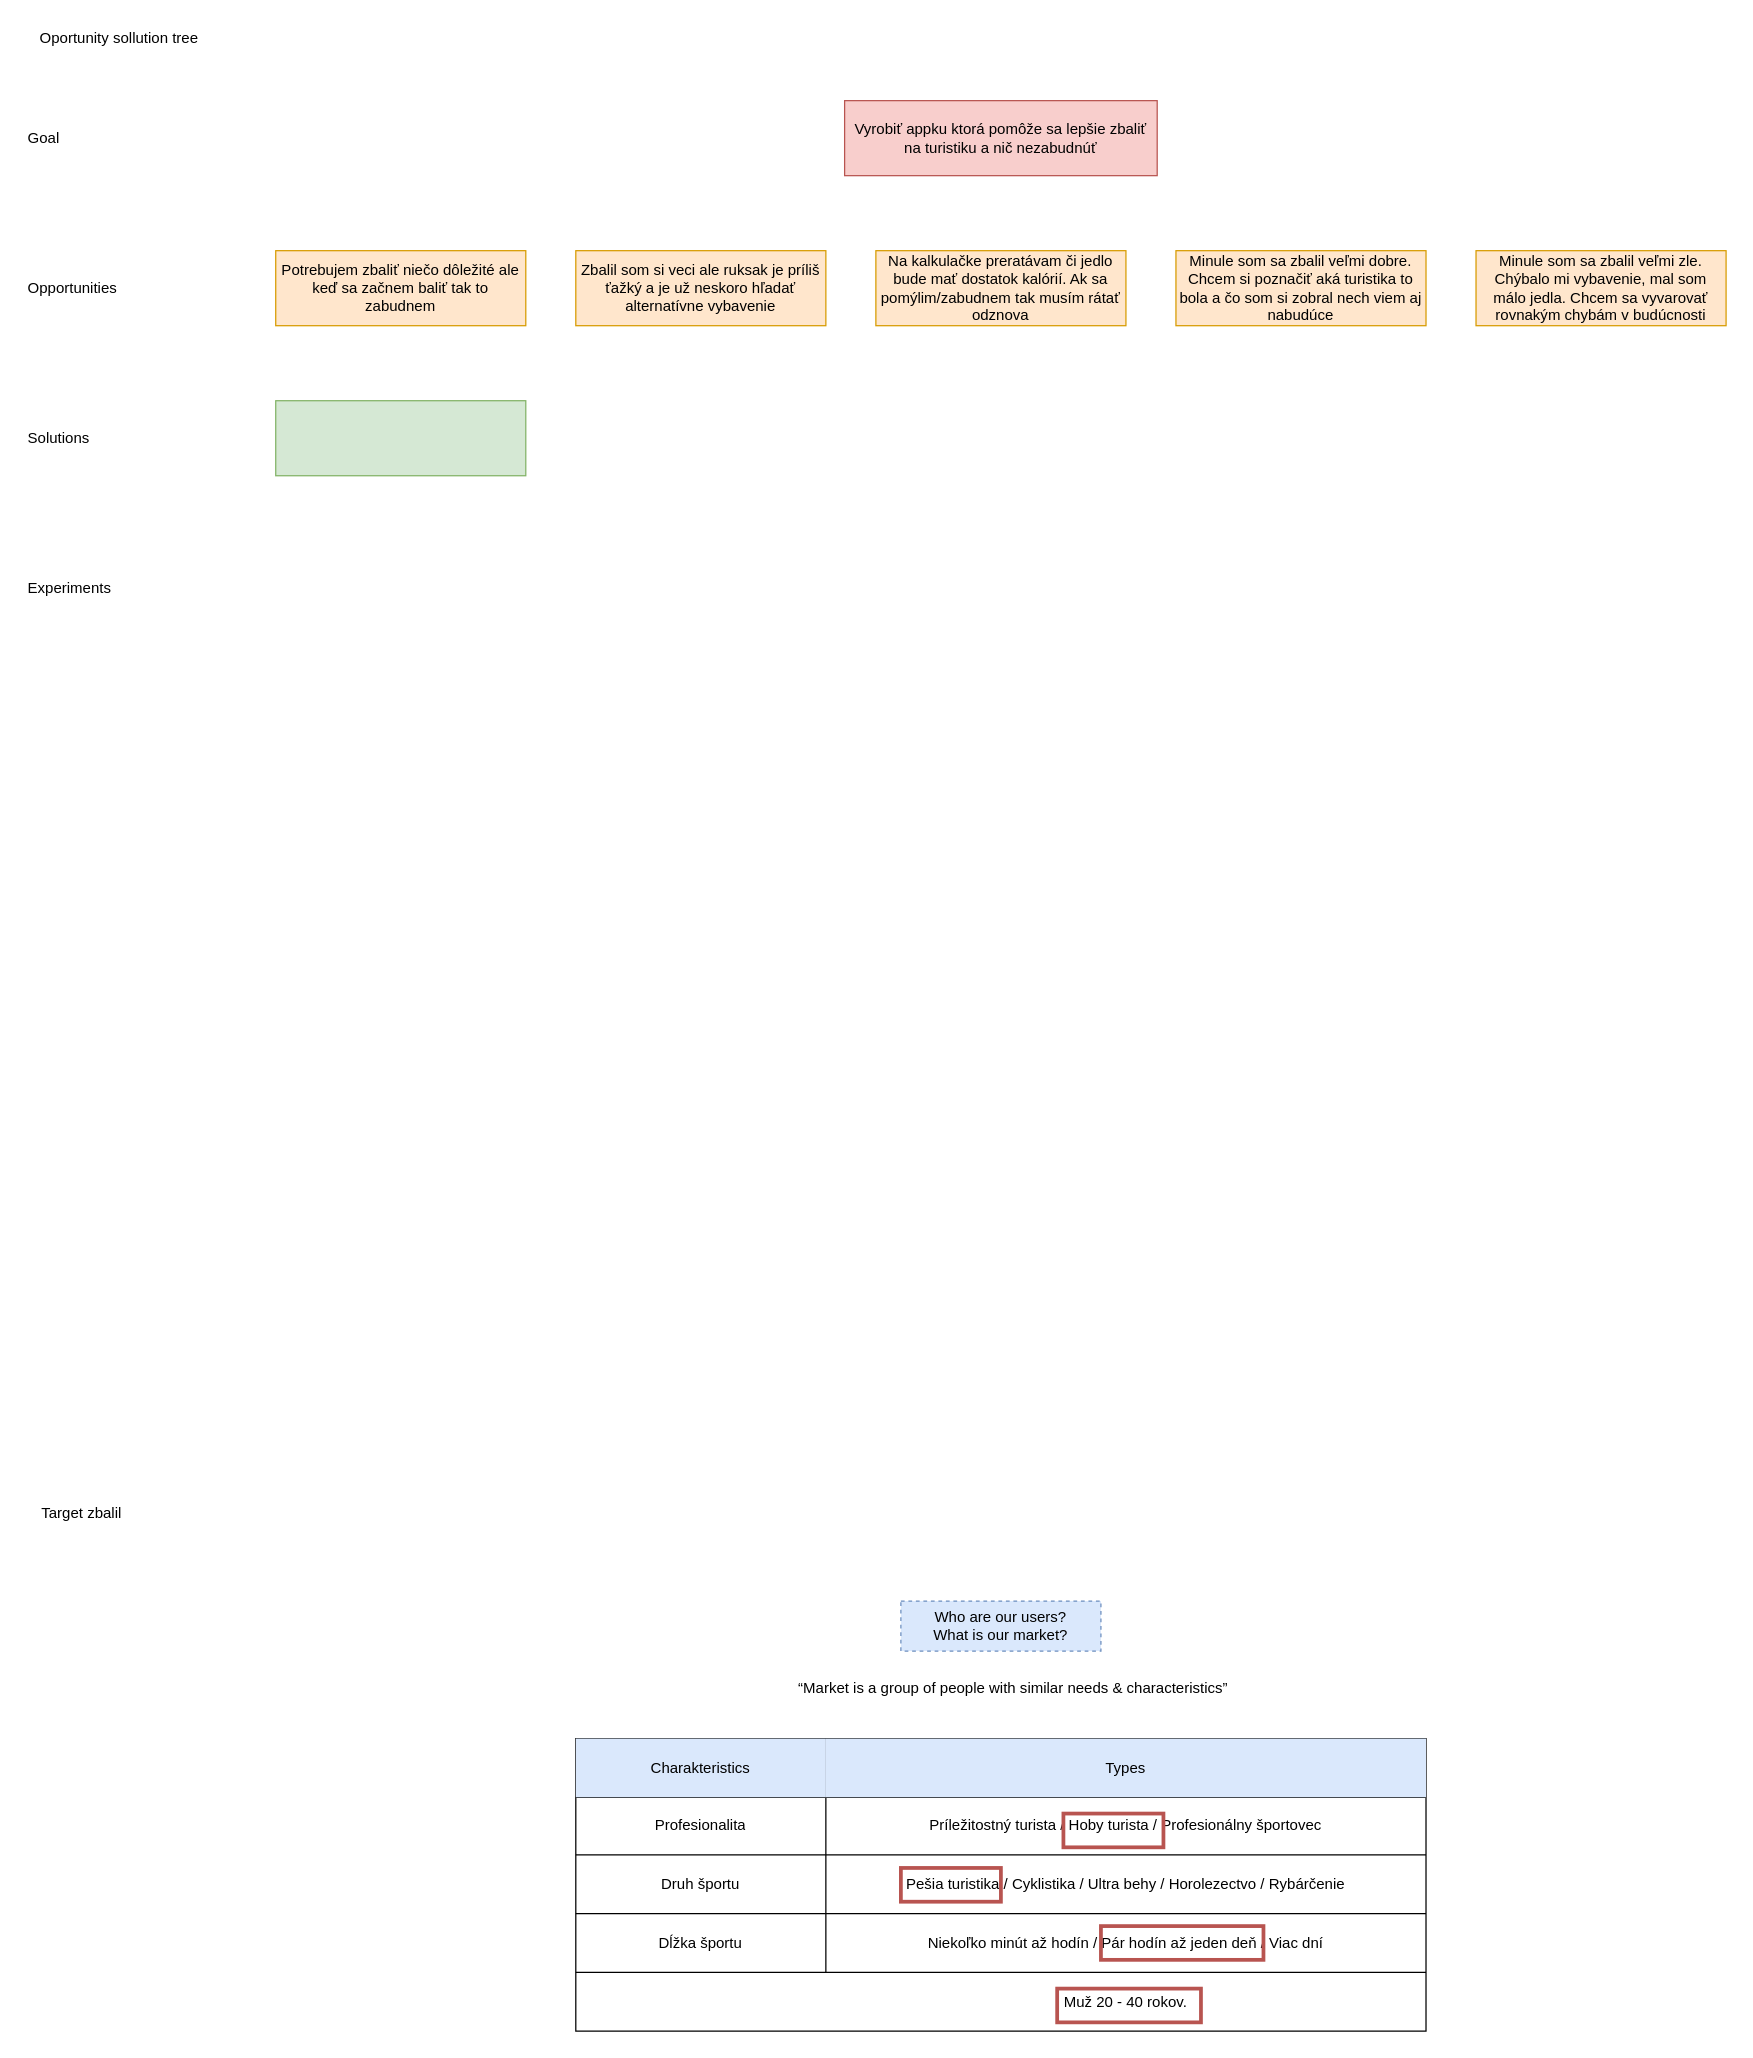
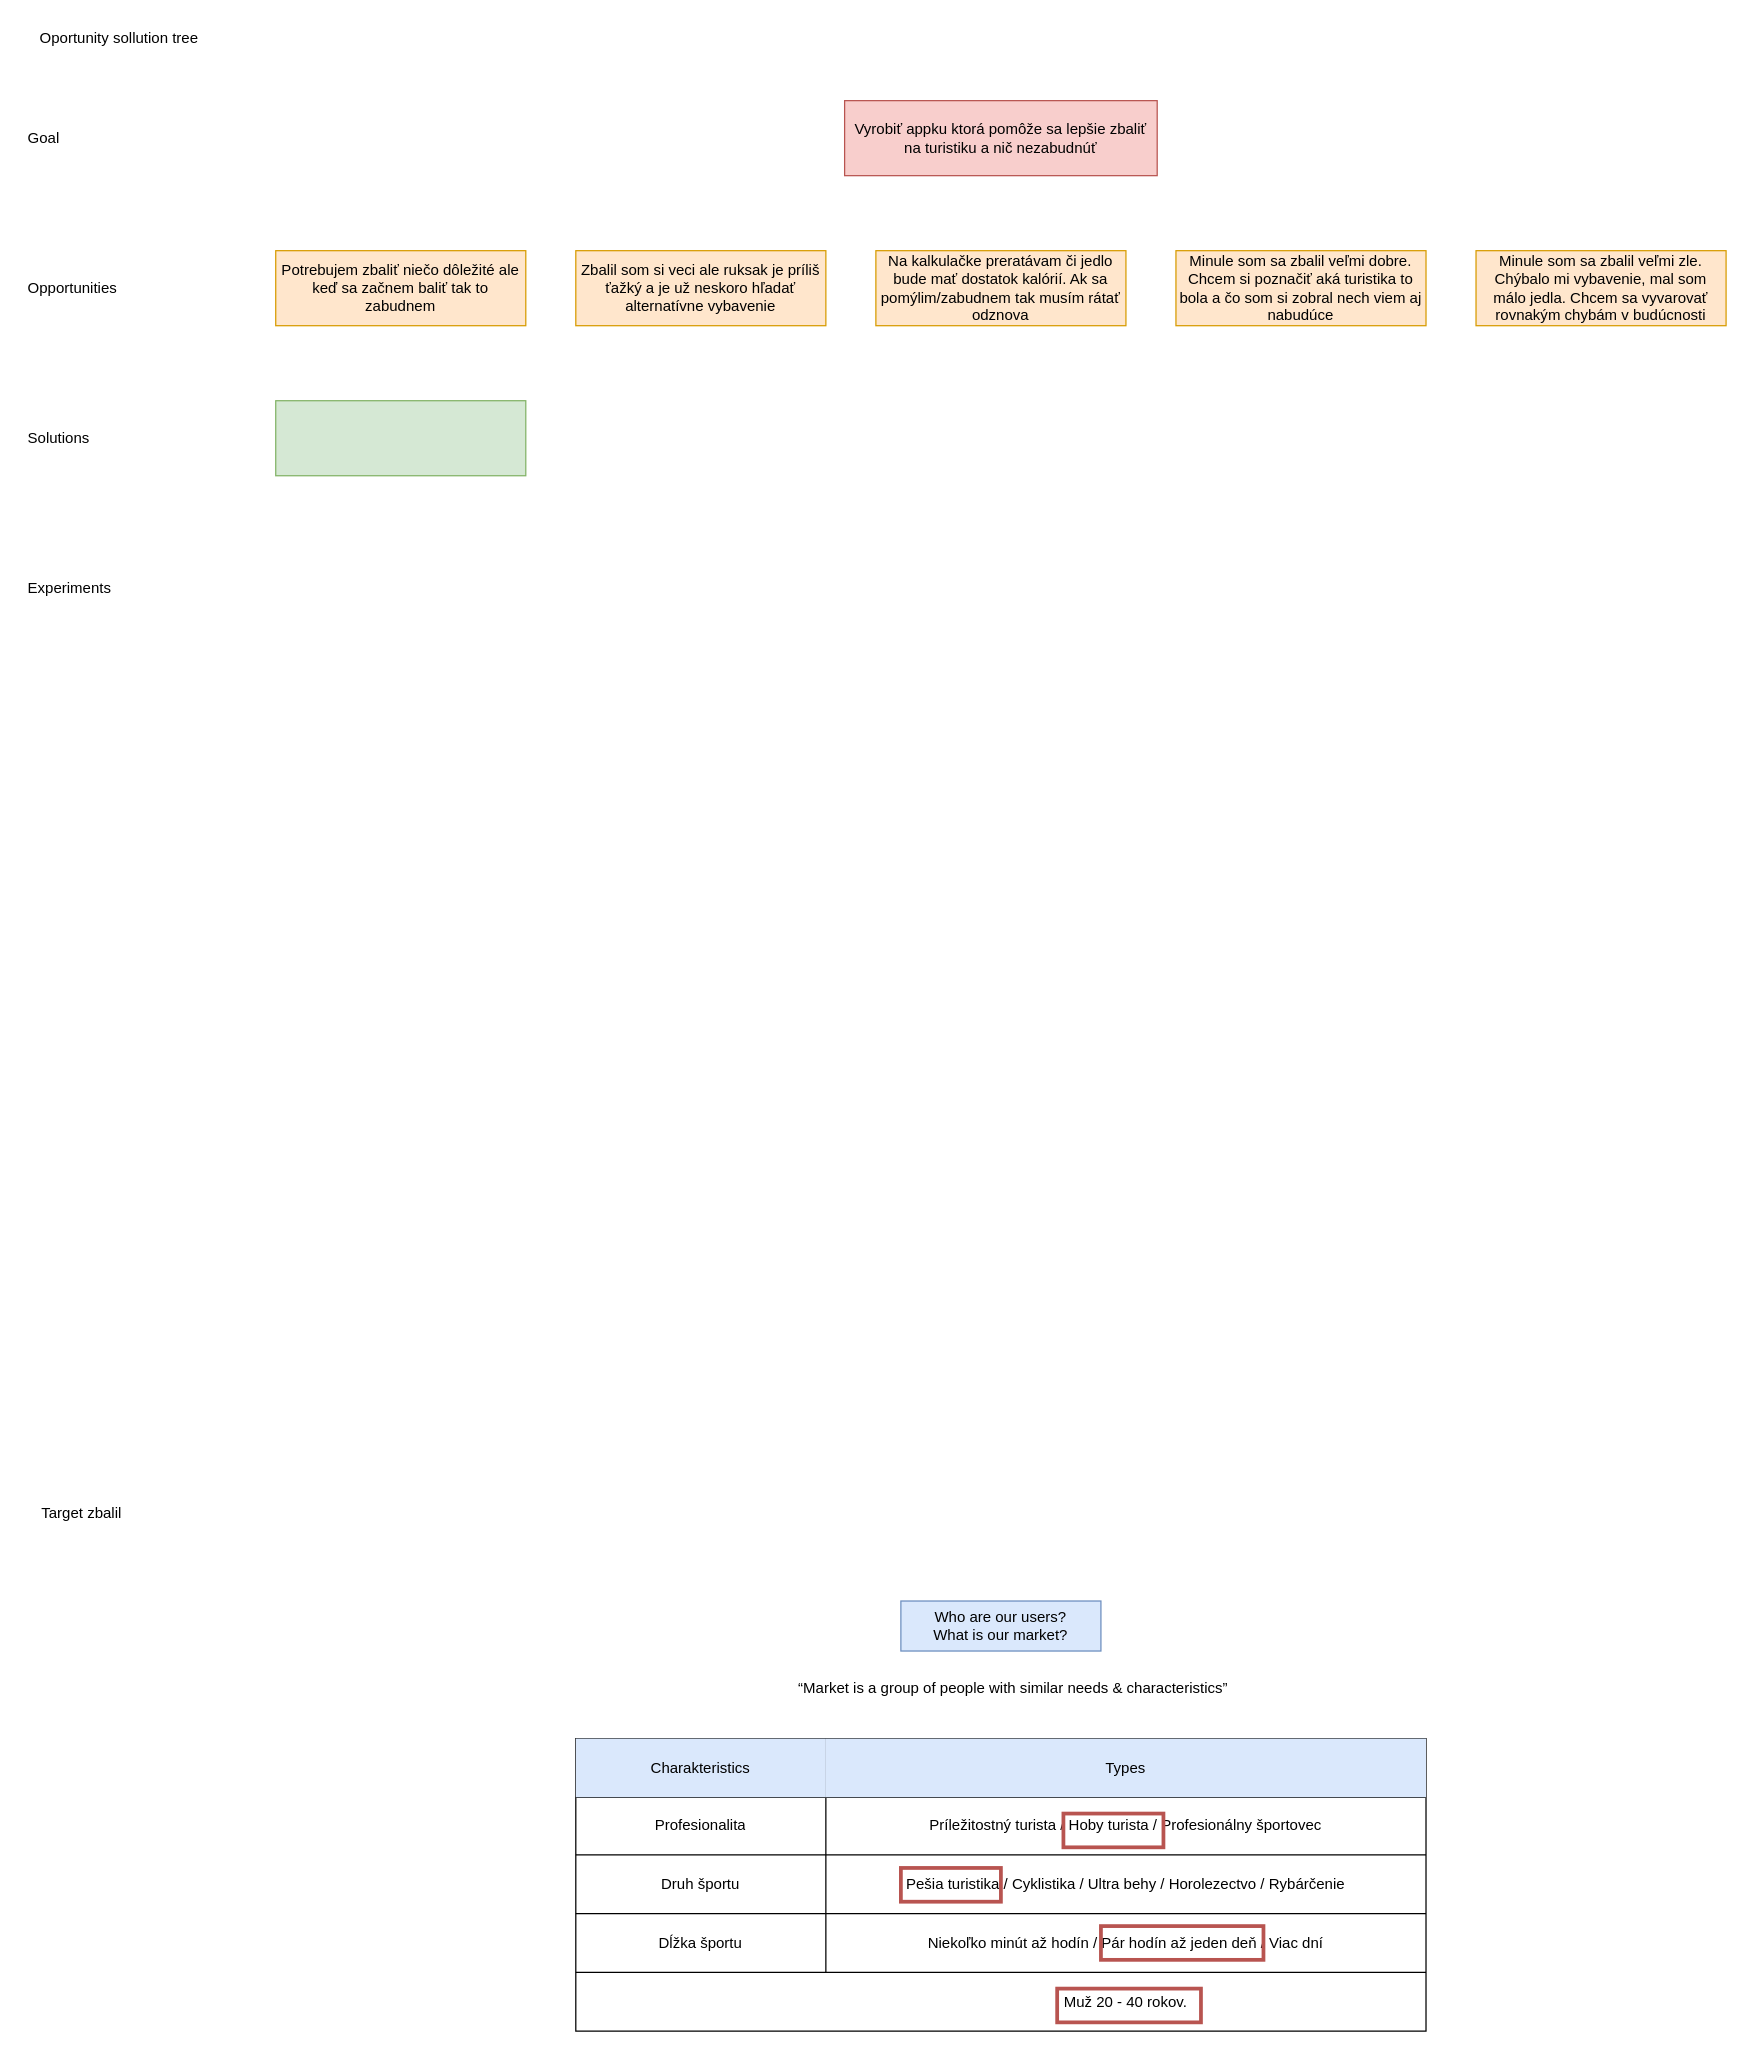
node "Who are our users? What is our market?": style dashed -> solid
